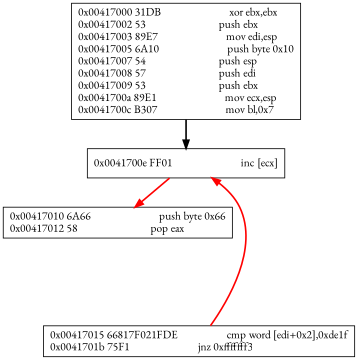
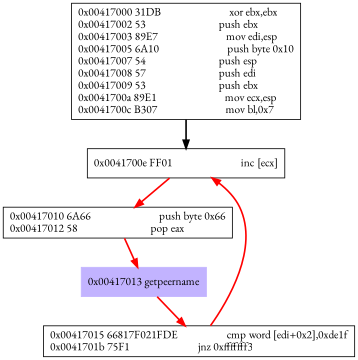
node "0x00417013 getpeername": added
